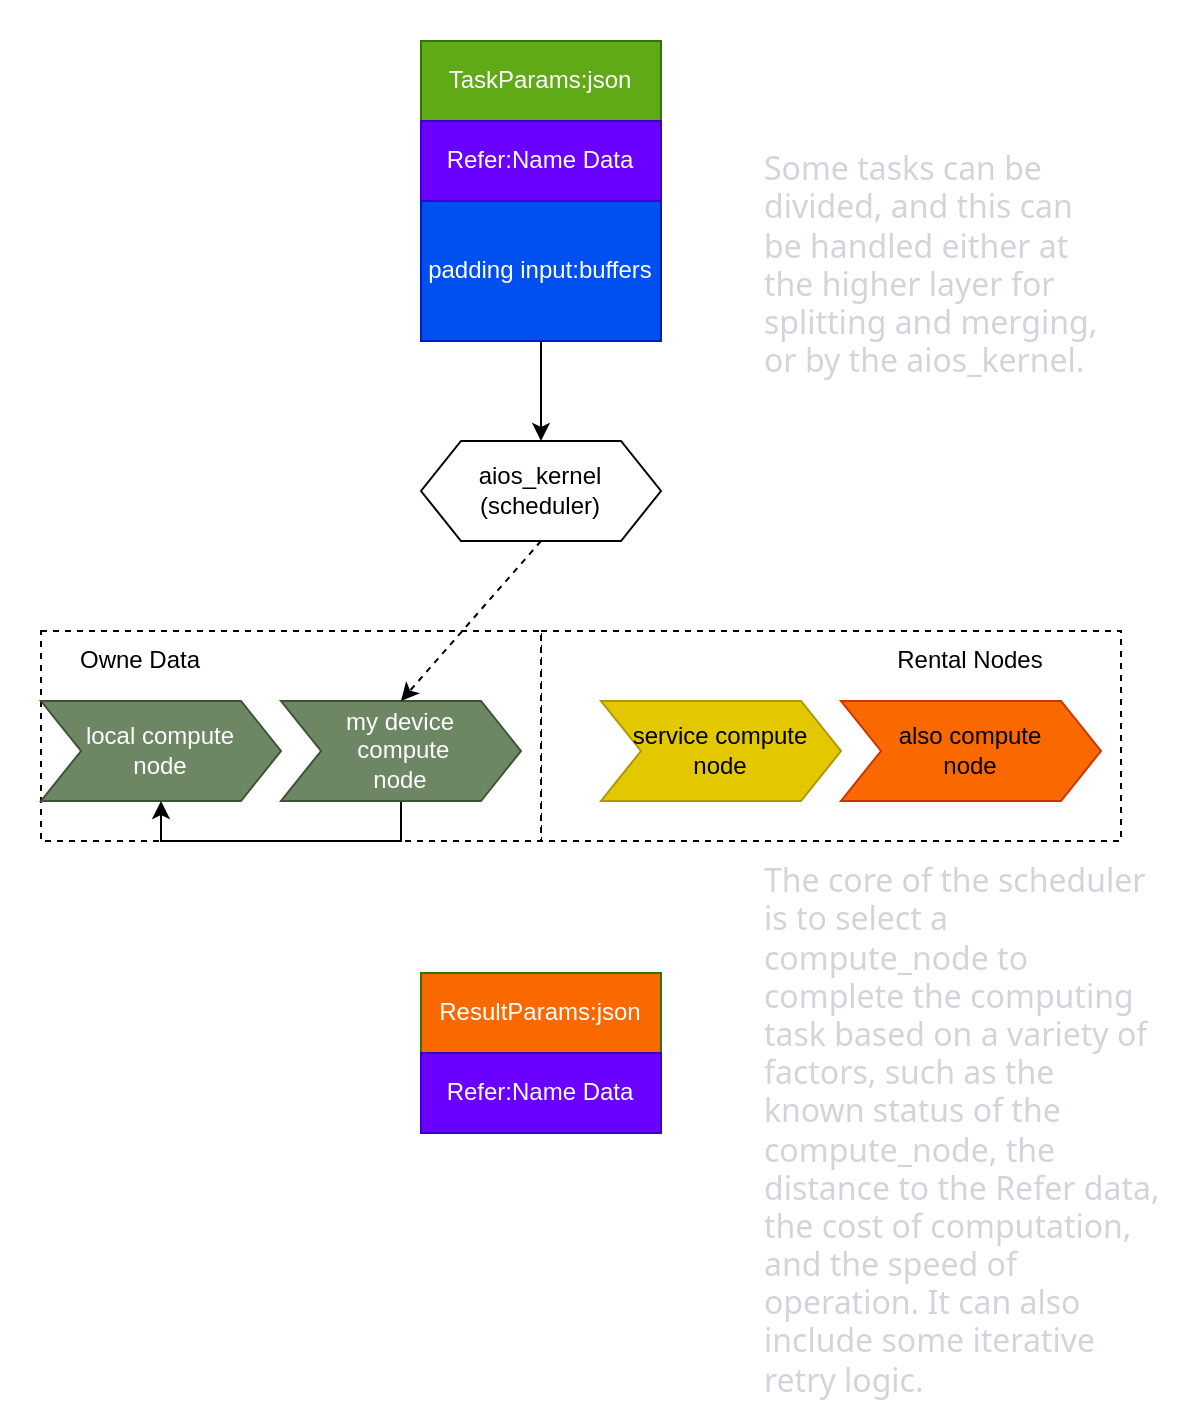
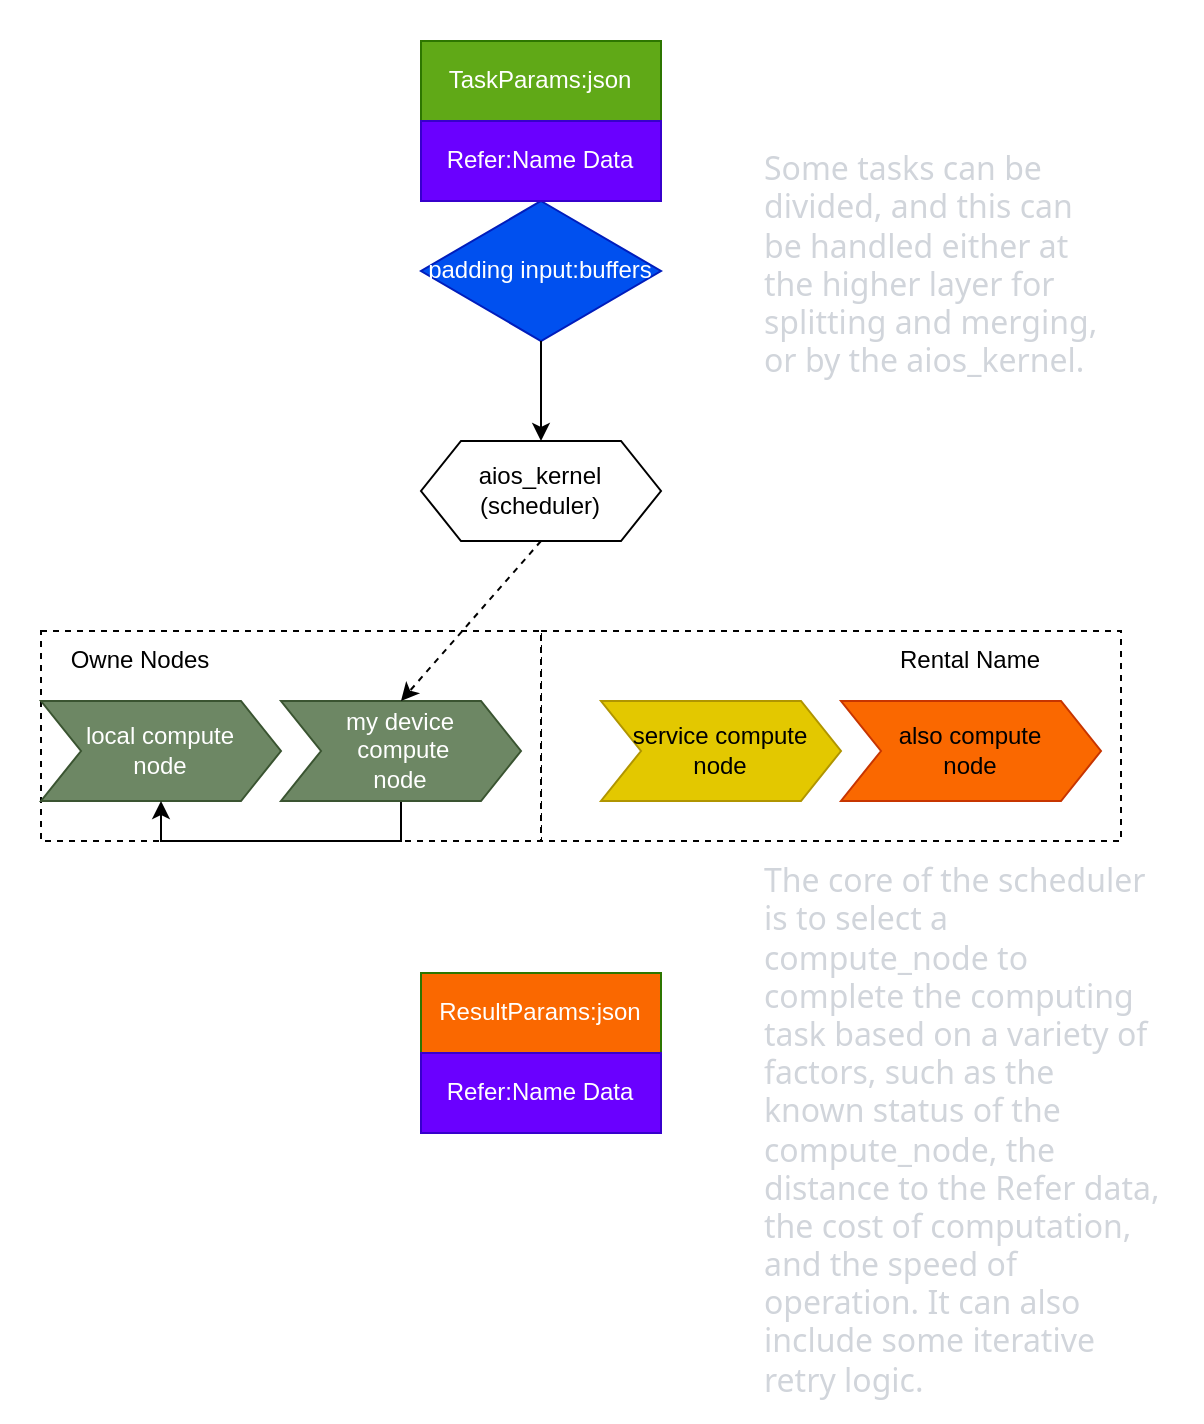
node "padding input:buffers": shape rectangle -> diamond
node "Owne Data": label "Owne Data" -> "Owne Nodes"
node "Rental Nodes": label "Rental Nodes" -> "Rental Name"
